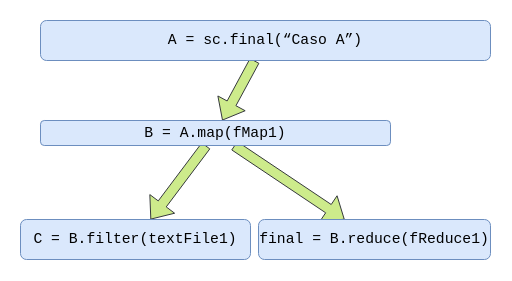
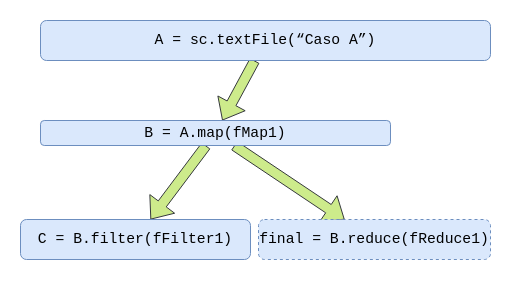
node "A = sc.final(“Caso A”)": label "A = sc.final(“Caso A”)" -> "A = sc.textFile(“Caso A”)"
node "C = B.filter(textFile1)": label "C = B.filter(textFile1)" -> "C = B.filter(fFilter1)"
node "final = B.reduce(fReduce1)": style solid -> dashed
